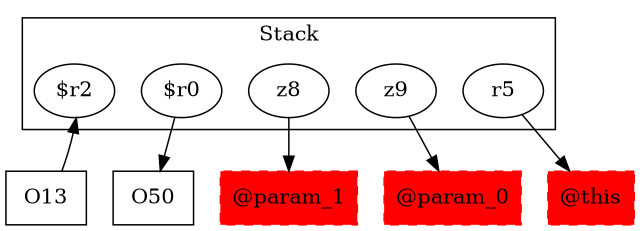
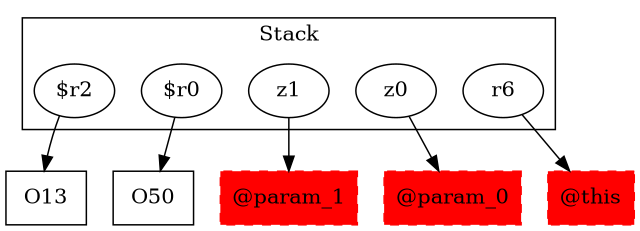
node "z8": label "z8" -> "z1"
node "z9": label "z9" -> "z0"
node "r5": label "r5" -> "r6"
edge "O13" -> "$r2": reversed
